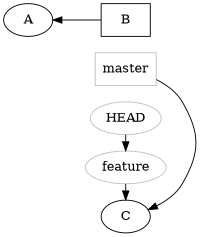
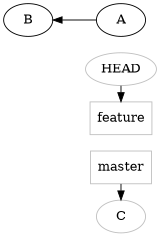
edge "B" -> "A": reversed
node "B": shape box -> ellipse
node "feature": shape ellipse -> box
edge "feature" -> "C": removed
node "C": color black -> grey
